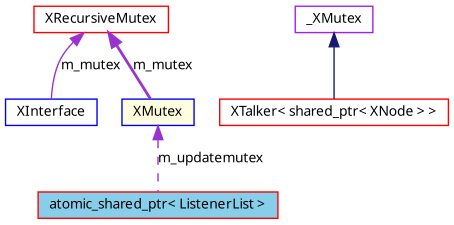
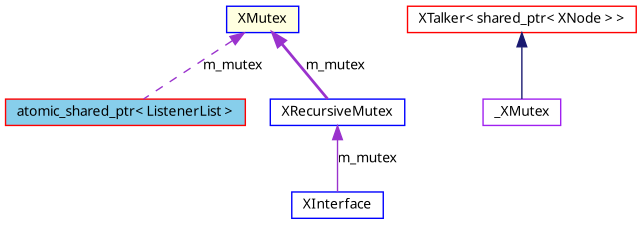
node "XRecursiveMutex": color red -> blue
edge "XMutex" -> "XRecursiveMutex": reversed
edge "XTalker< shared_ptr< XNode > >" -> "_XMutex": reversed
edge "atomic_shared_ptr< ListenerList >" -> "XMutex": label "m_updatemutex" -> "m_mutex"
